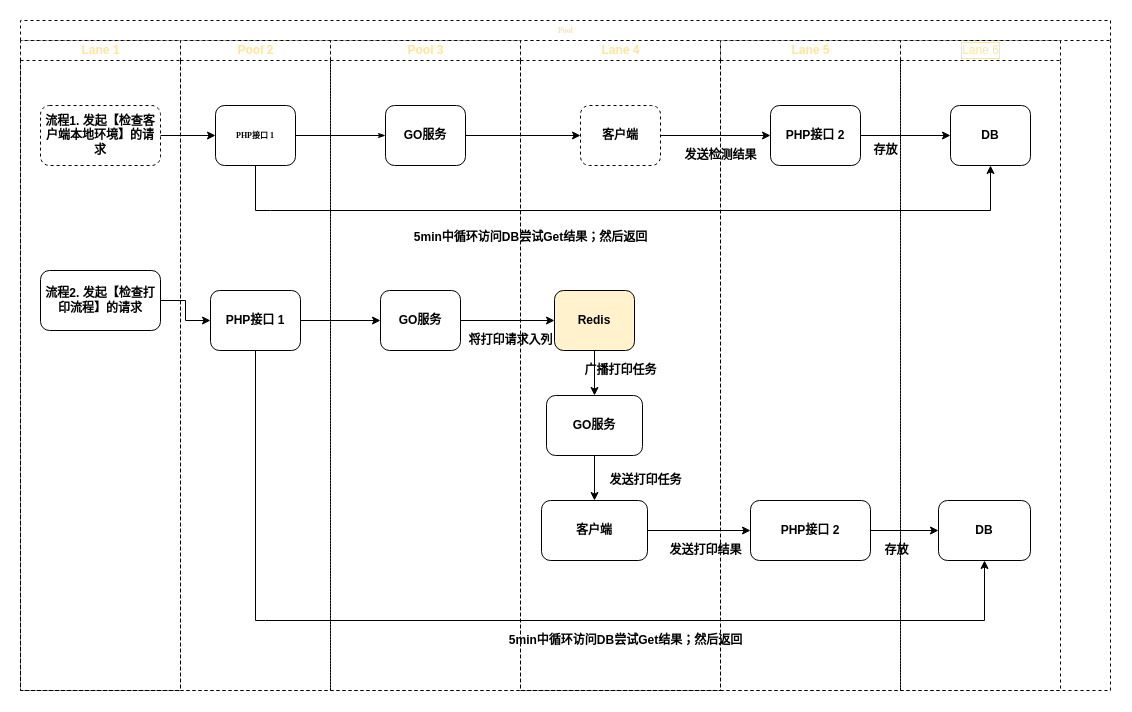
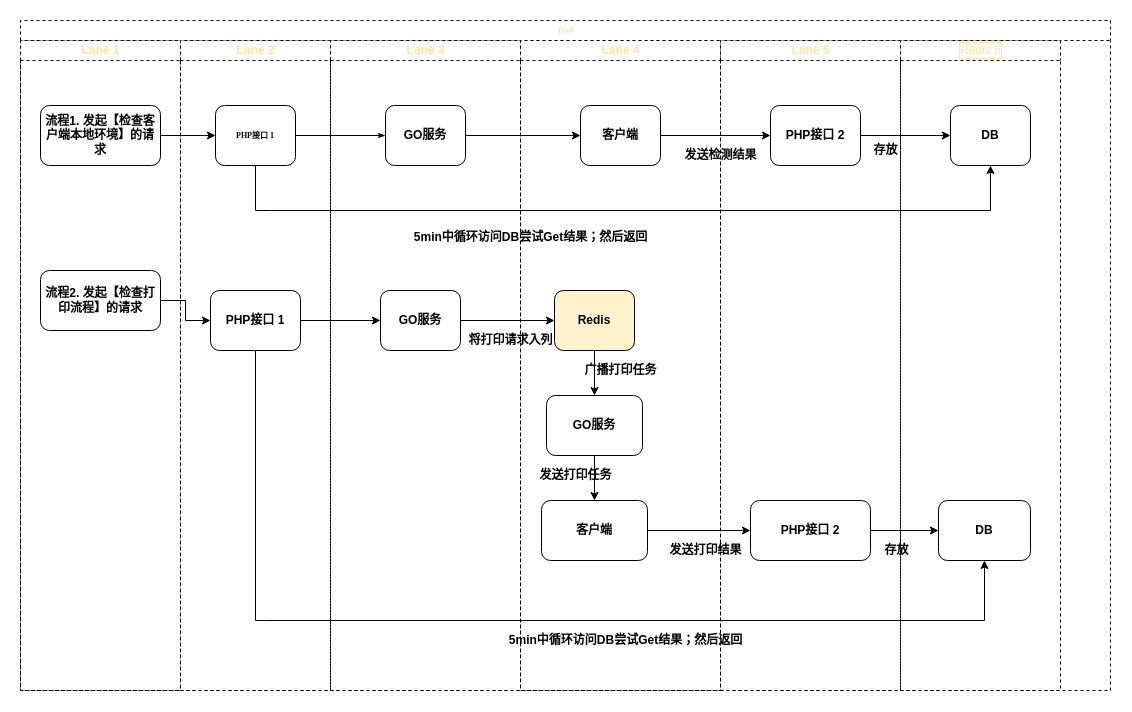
node "Pool 2": label "Pool 2" -> "Lane 2"
node "Pool 3": label "Pool 3" -> "Lane 3"
node "Lane 6": label "Lane 6" -> "Redis 6"
node "流程1. 发起【检查客户端本地环境】的请求": style dashed -> solid
node "客户端": style dashed -> solid
node "发送打印任务": moved (646, 481) -> (576, 476)
